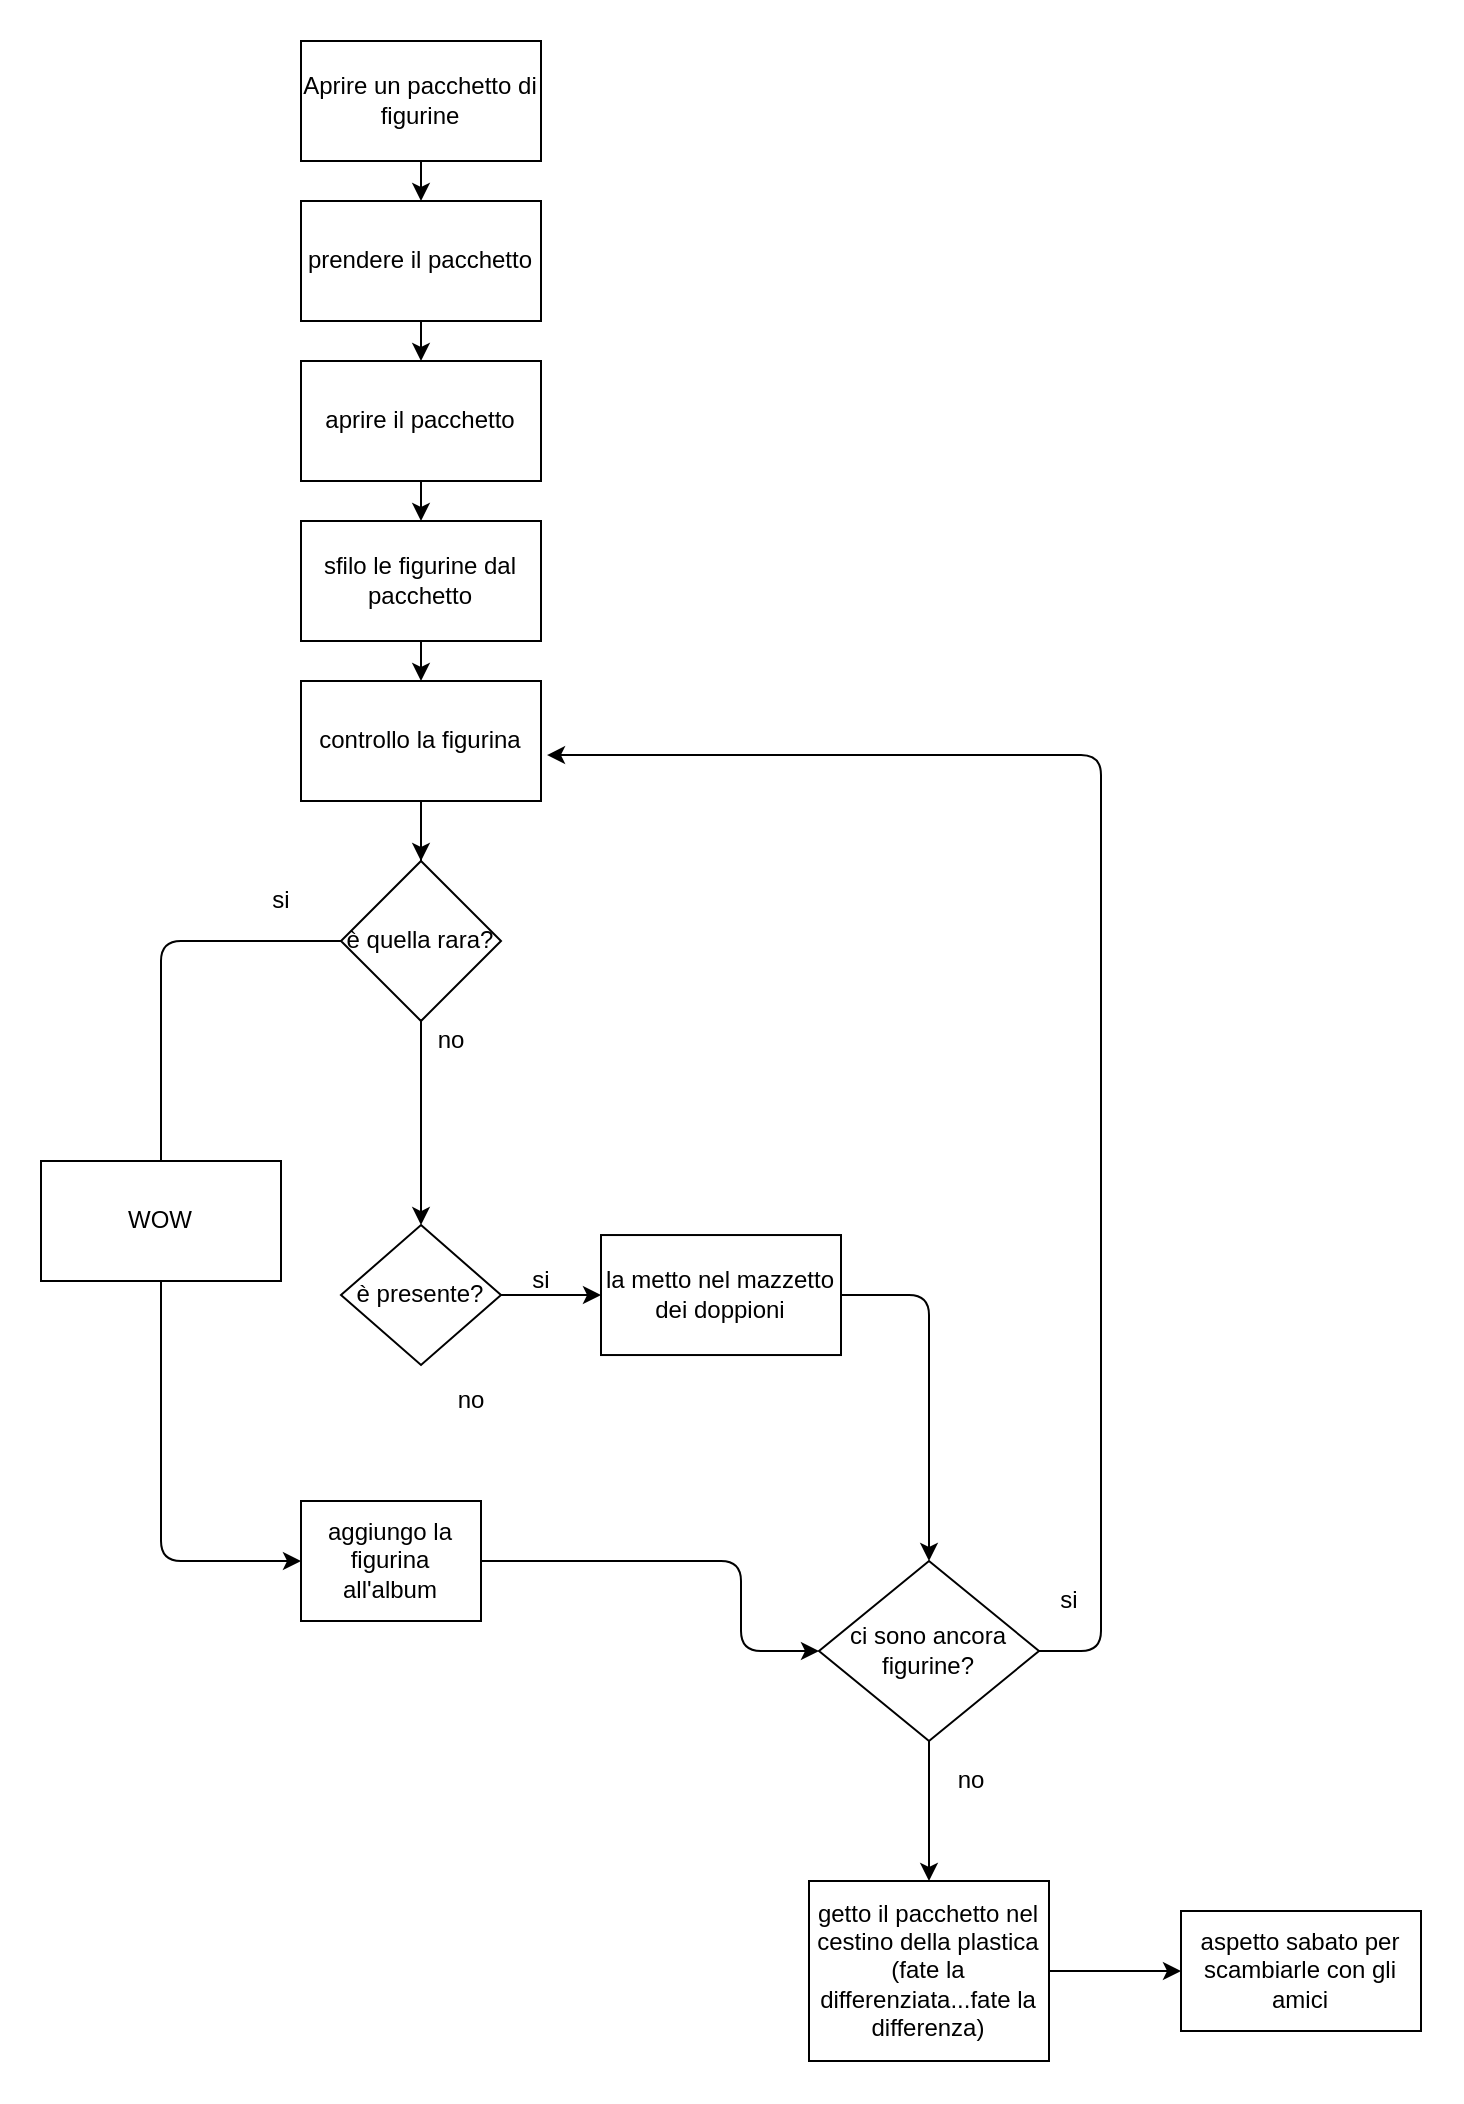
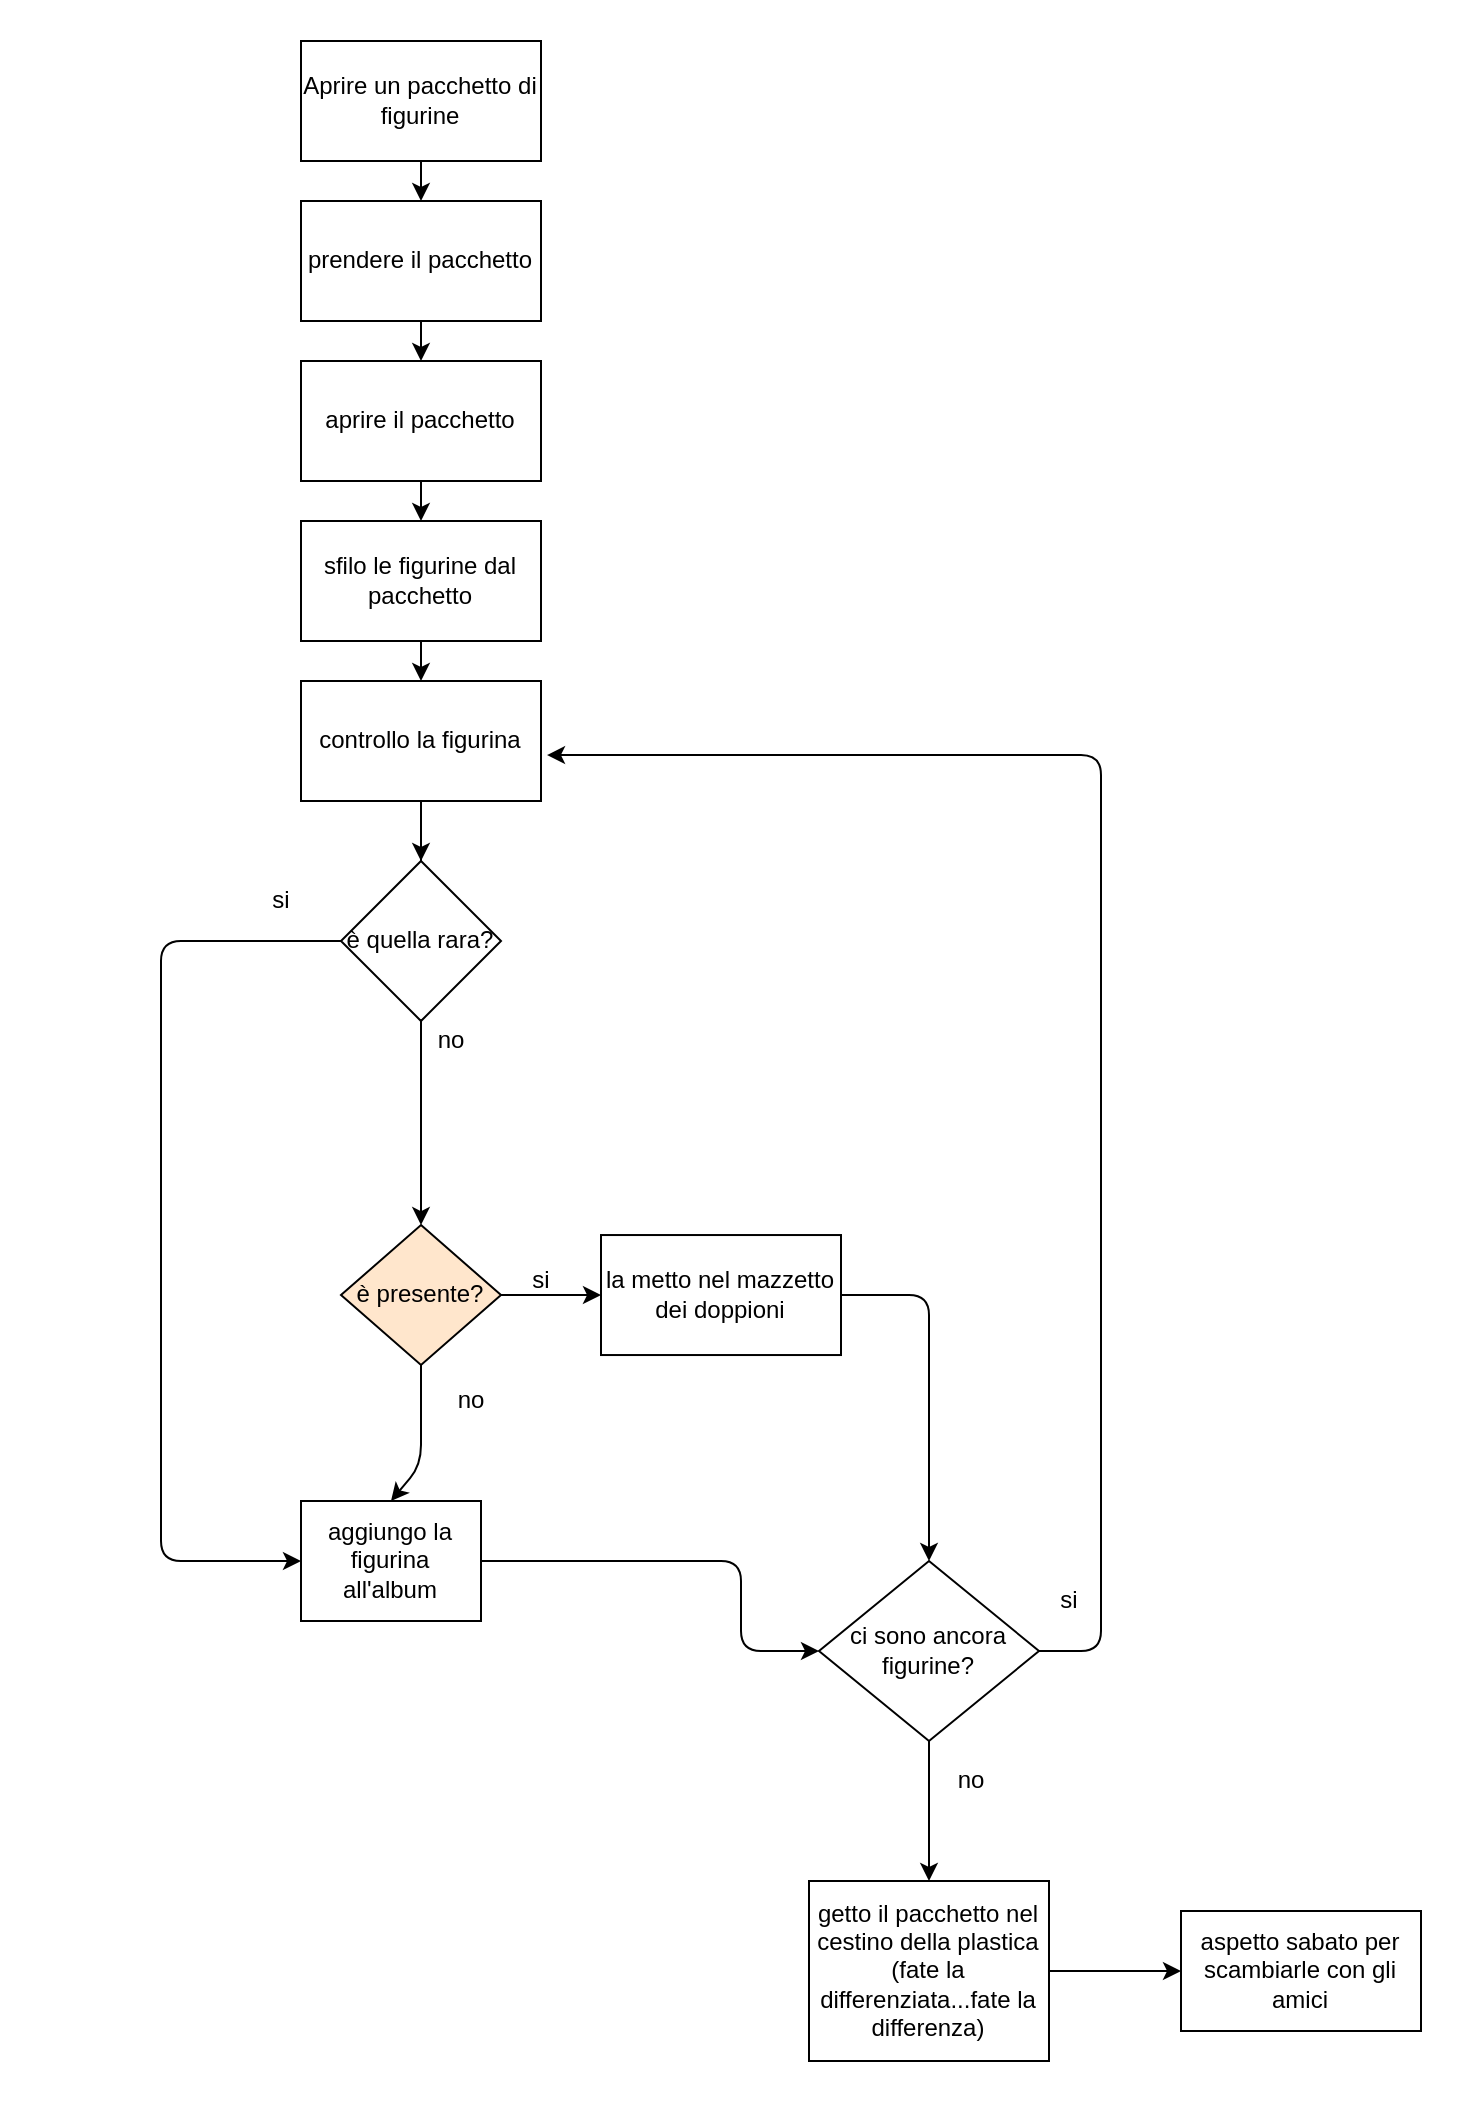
node "WOW": removed
node "è presente?": fillcolor #ffffff -> #ffe6cc
edge "è presente?" -> "aggiungo la figurina all'album": added
